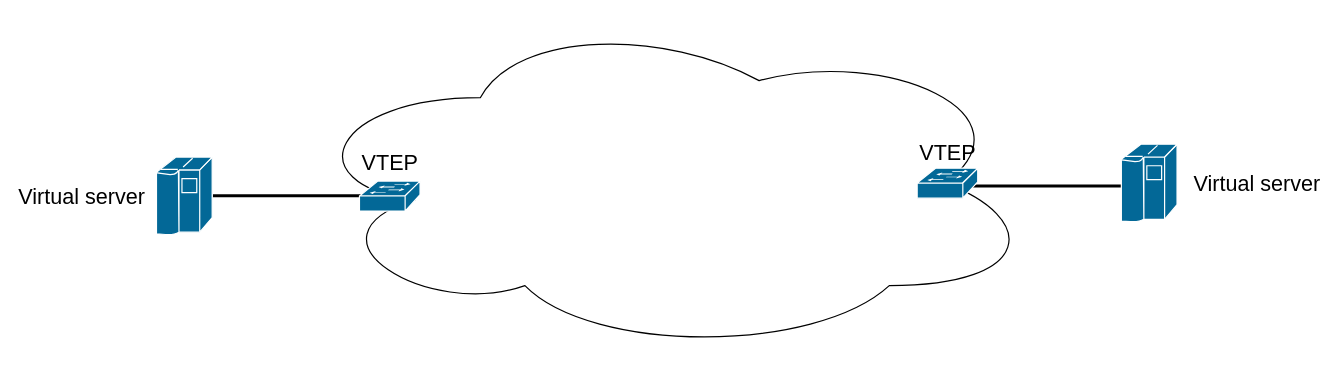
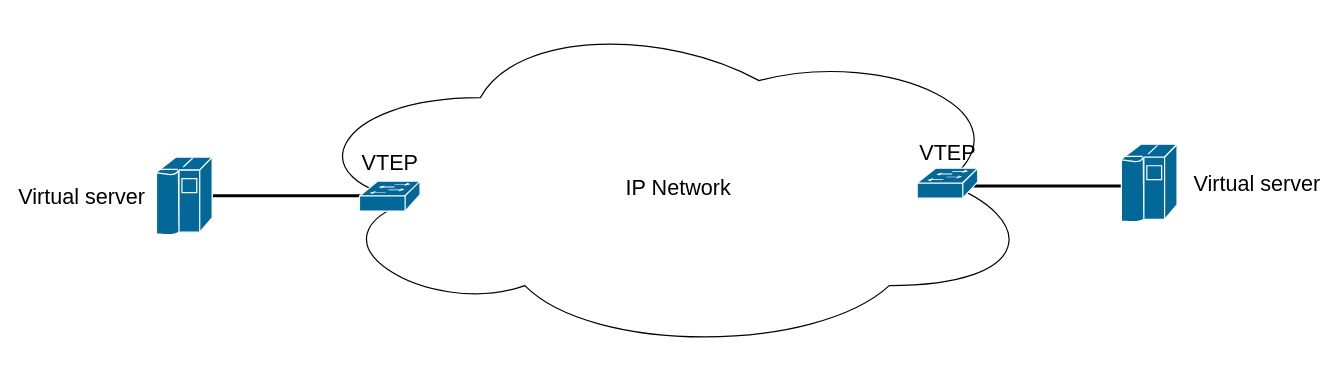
node "IP Network": added
